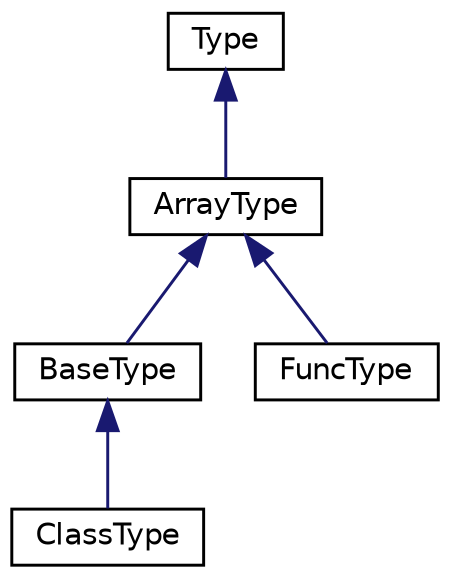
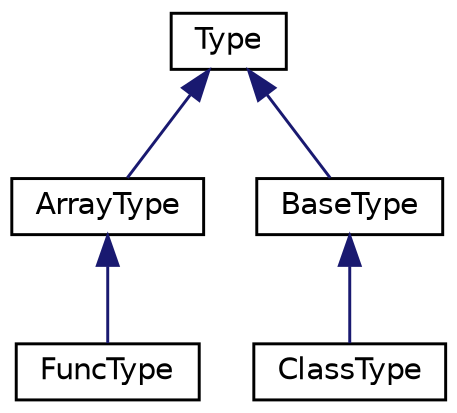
edge "BaseType" -> "ArrayType": now "BaseType" -> "Type"
